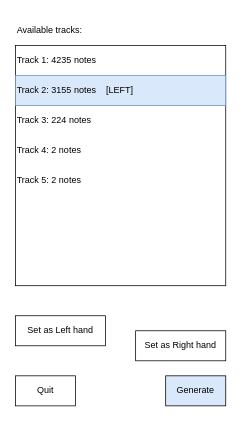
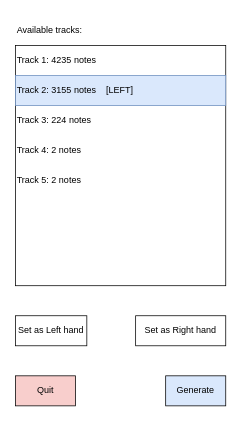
node "Set as Left hand": size 90x30 -> 71x30
node "Set as Right hand": moved (180, 345) -> (180, 330)
node "Quit": fillcolor #ffffff -> #f8cecc
